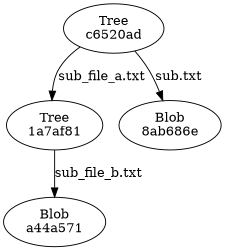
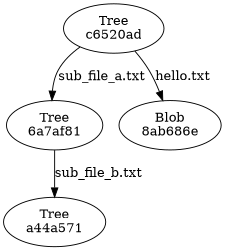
edge "Tree c6520ad" -> "Blob 8ab686e": label "sub.txt" -> "hello.txt"
node "Tree 1a7af81": label "Tree 1a7af81" -> "Tree 6a7af81"
node "Blob a44a571": label "Blob a44a571" -> "Tree a44a571"
